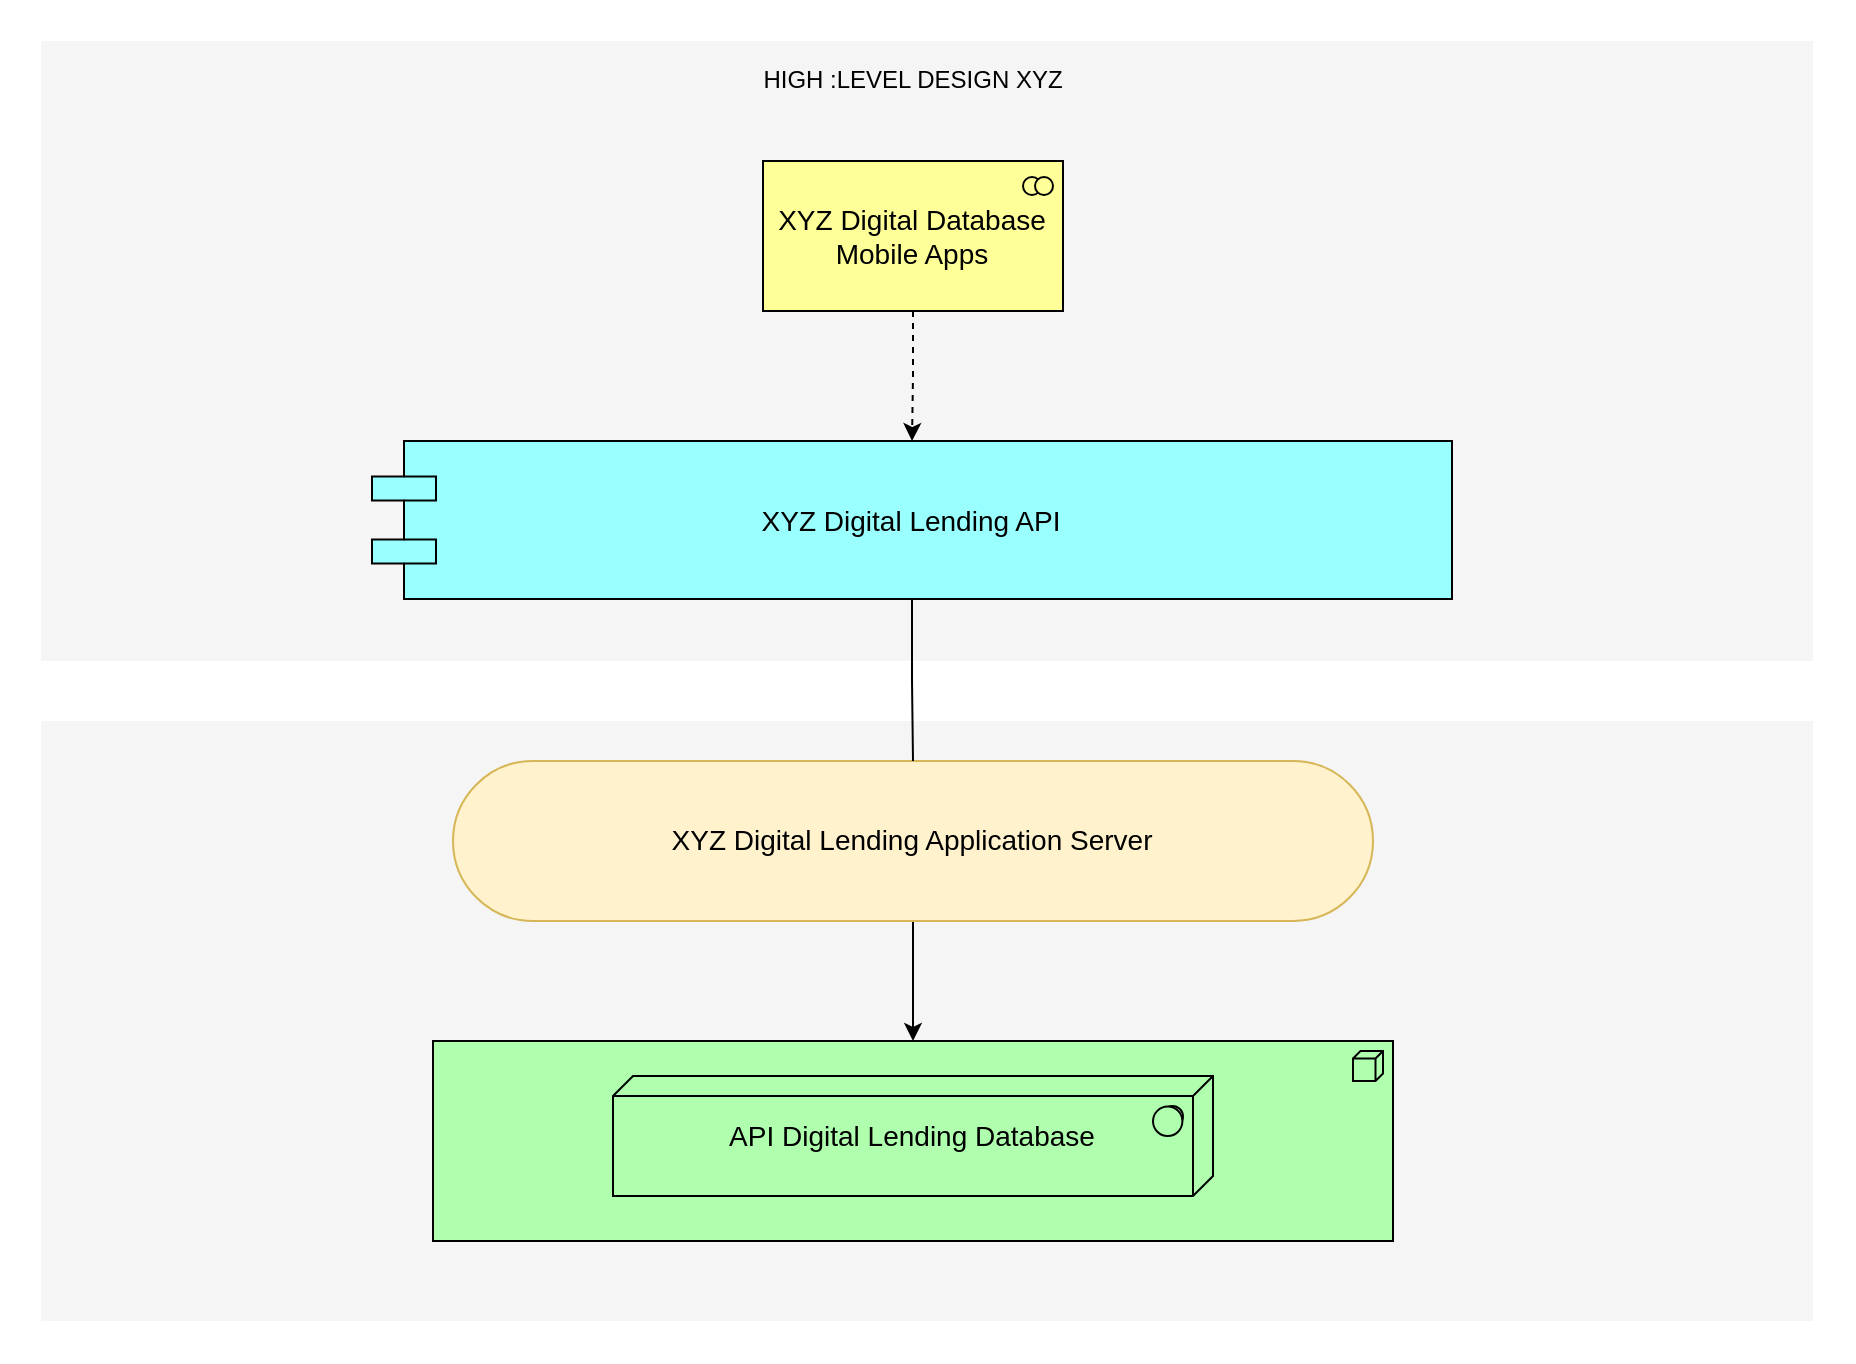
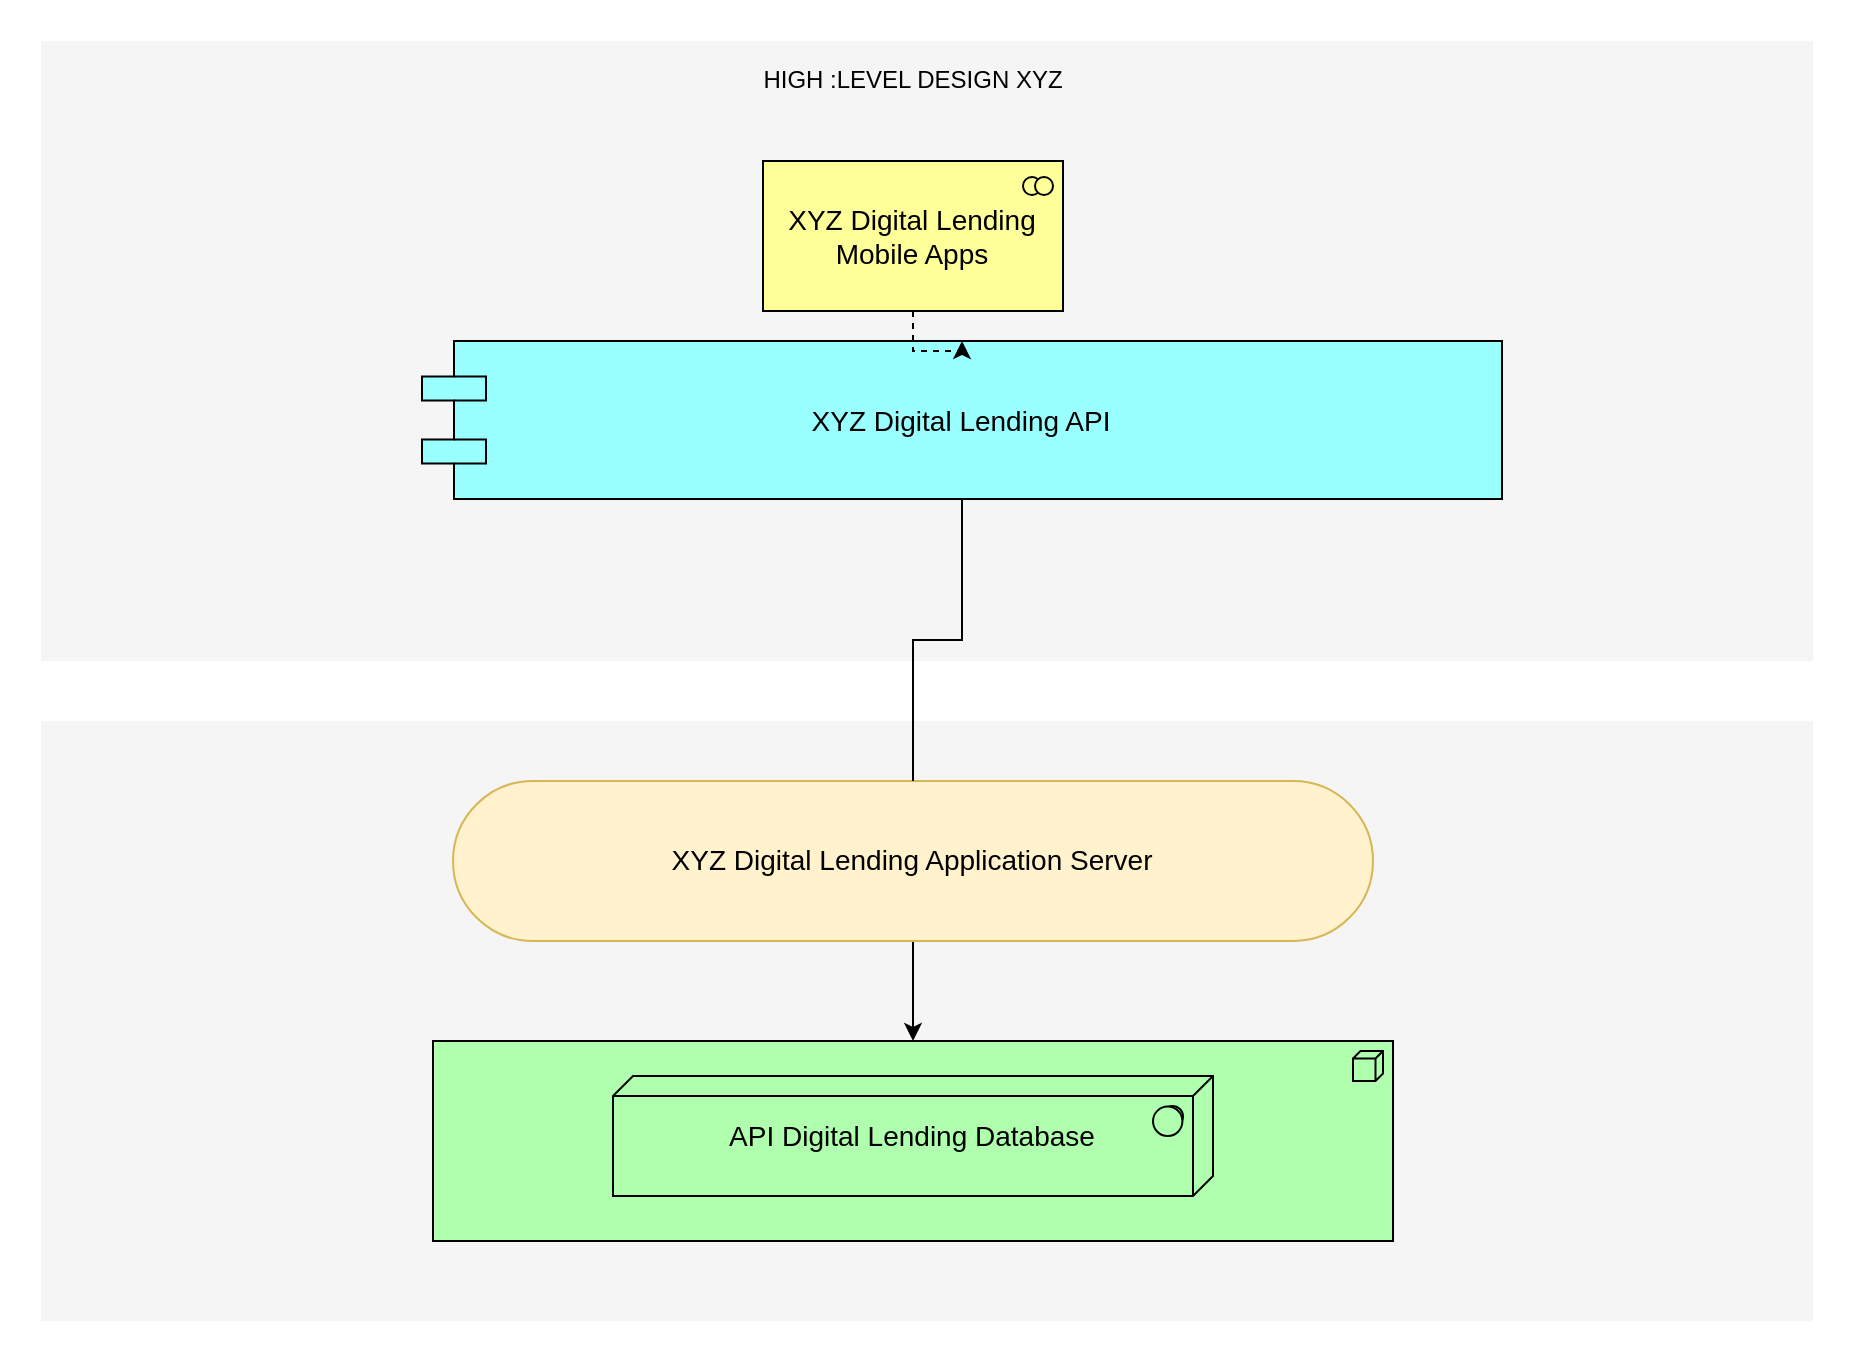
node "XYZ Digital Database Mobile Apps": label "XYZ Digital Database Mobile Apps" -> "XYZ Digital Lending Mobile Apps"
node "XYZ Digital Lending API": moved (912, 520) -> (962, 420)
node "XYZ Digital Lending Application Server": moved (913, 841) -> (913, 861)
